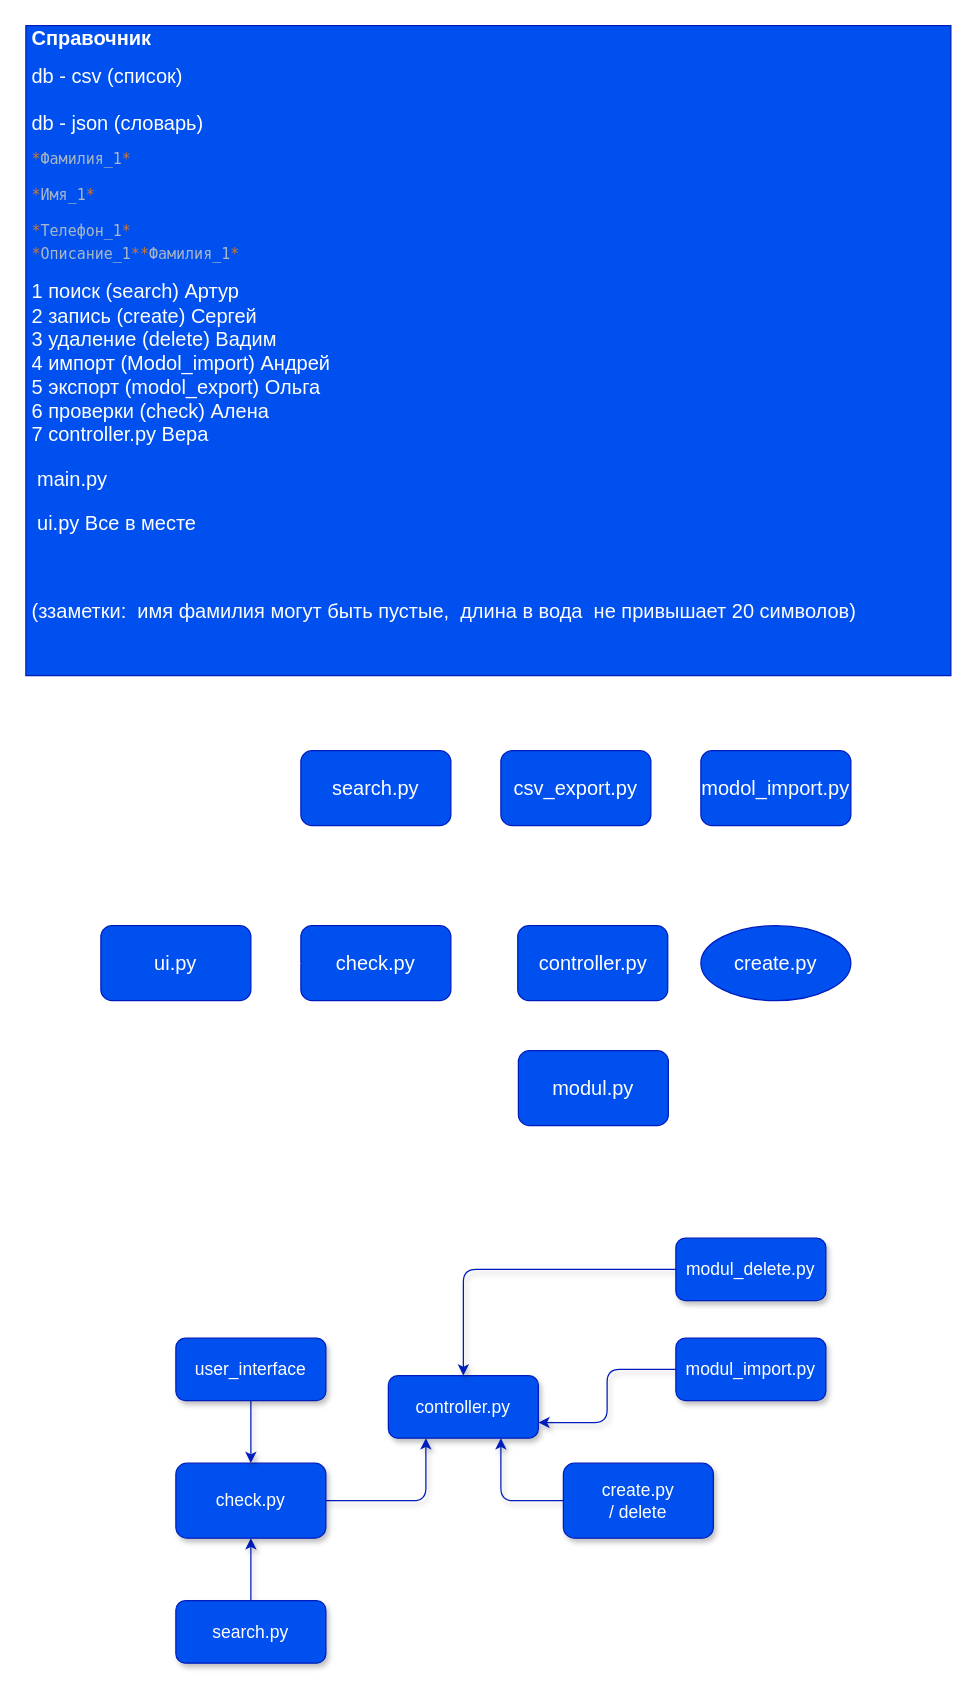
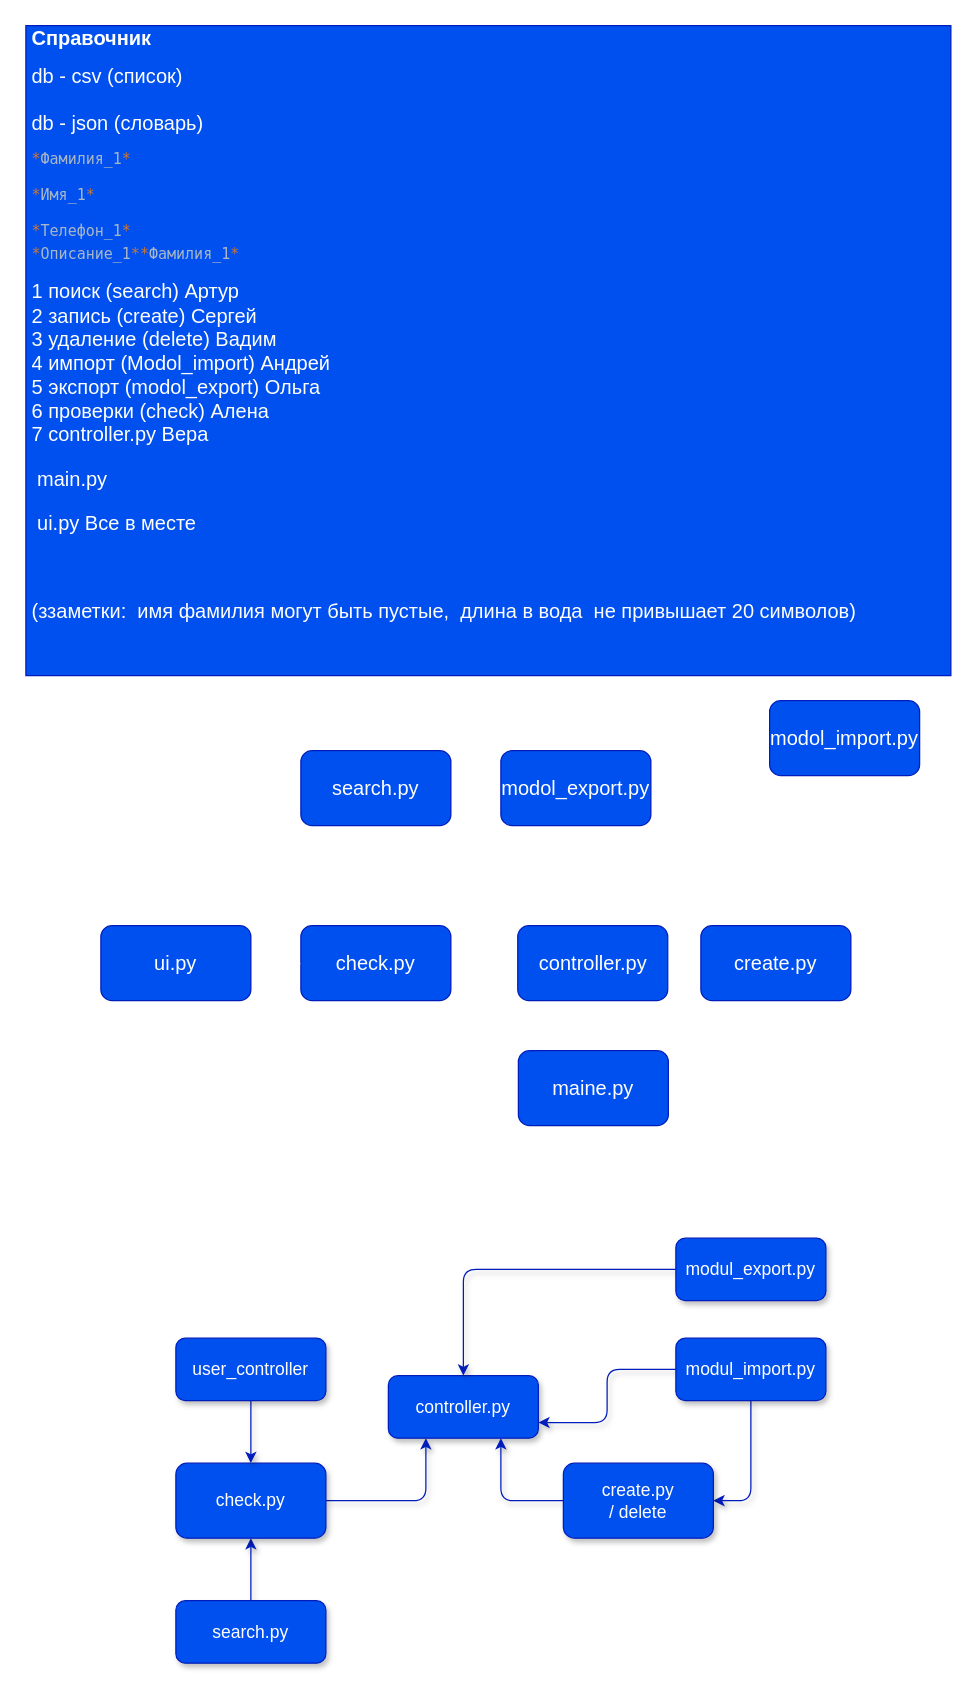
node "csv_export.py": label "csv_export.py" -> "modol_export.py"
node "modol_import.py": moved (776, 788) -> (844, 738)
node "create.py": shape ellipse -> rounded rectangle
node "modul.py": label "modul.py" -> "maine.py"
node "modul_delete.py": label "modul_delete.py" -> "modul_export.py"
node "user_interface": label "user_interface" -> "user_controller"
edge "modul_import.py" -> "create.py/ delete": added
